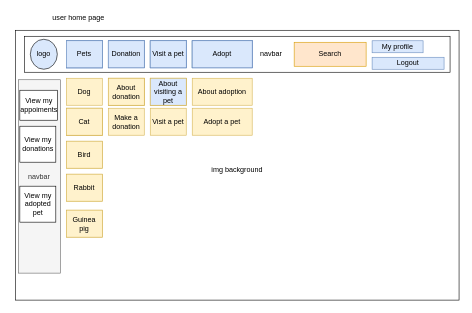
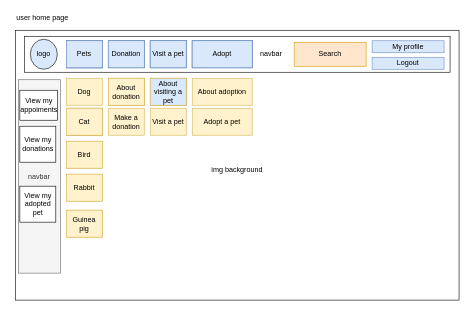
node "user home page": moved (78, 18) -> (42, 18)
node "My profile": size 51x12 -> 72x12
